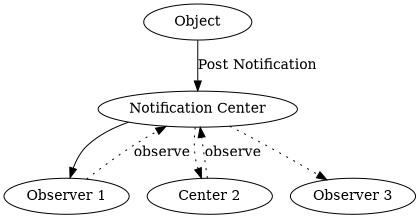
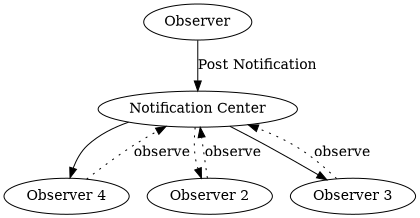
node "Object": label "Object" -> "Observer"
edge "Observer 3" -> "Notification Center": added, label "observe"
edge "Notification Center" -> "Observer 3": style dotted -> solid
node "Observer 1": label "Observer 1" -> "Observer 4"
node "Center 2": label "Center 2" -> "Observer 2"
